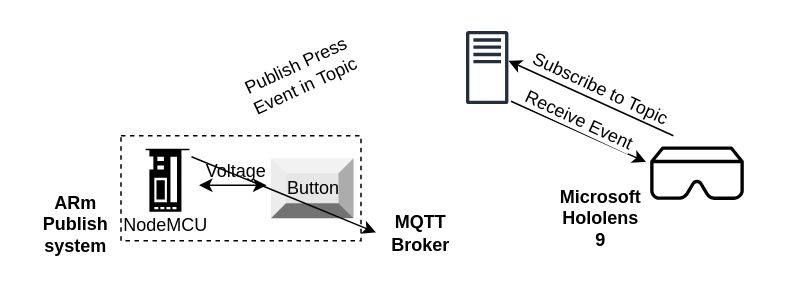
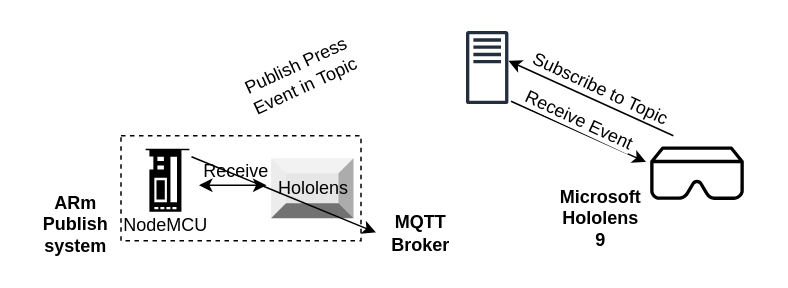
node "Voltage": label "Voltage" -> "Receive"
node "Button": label "Button" -> "Hololens"
